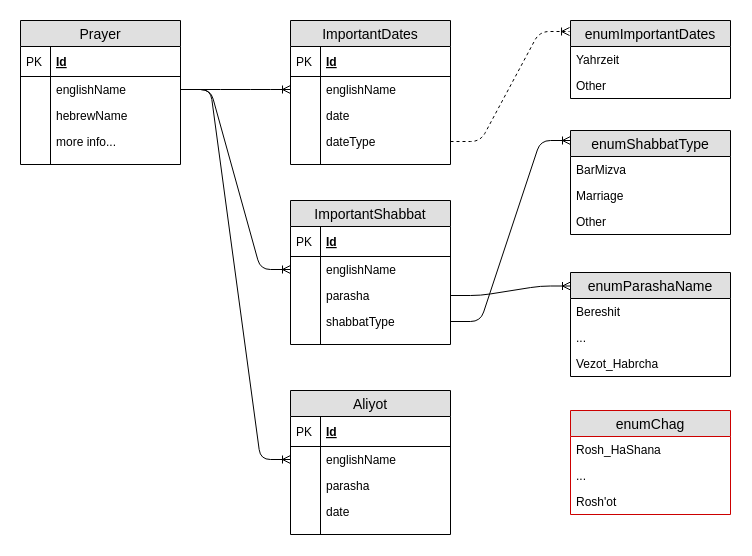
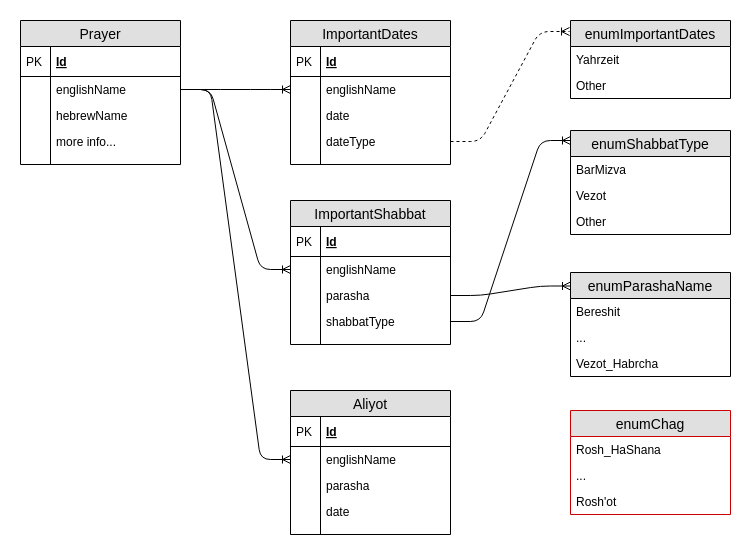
node "Marriage": label "Marriage" -> "Vezot"
